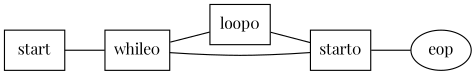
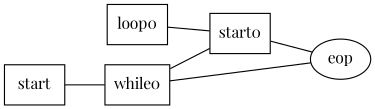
edge "loop0" -- "while0": now "eop" -- "while0"
